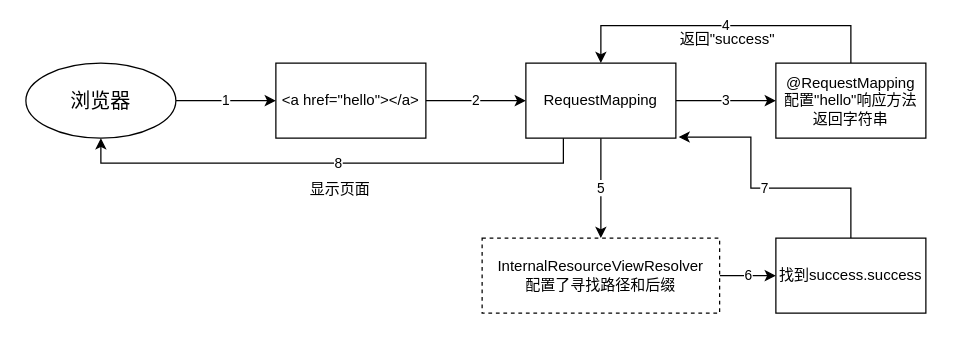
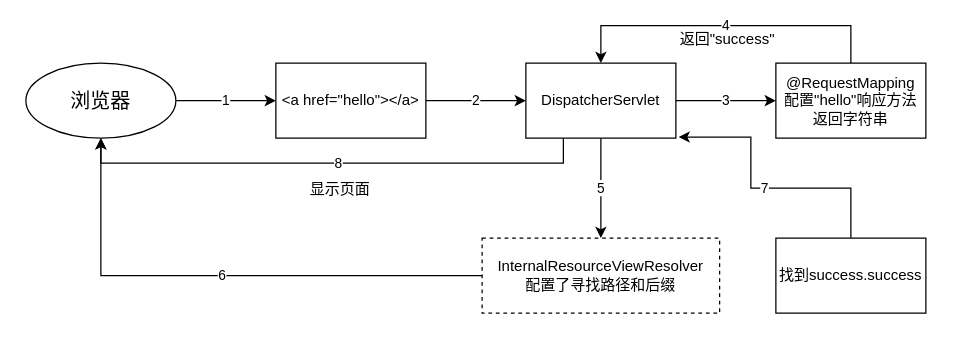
node "RequestMapping": label "RequestMapping" -> "DispatcherServlet"
edge "InternalResourceViewResolver 配置了寻找路径和后缀" -> "找到success.success": now "InternalResourceViewResolver 配置了寻找路径和后缀" -> "浏览器"
